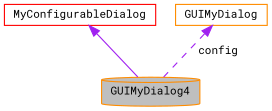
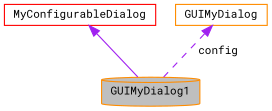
node "GUIMyDialog4": label "GUIMyDialog4" -> "GUIMyDialog1"
